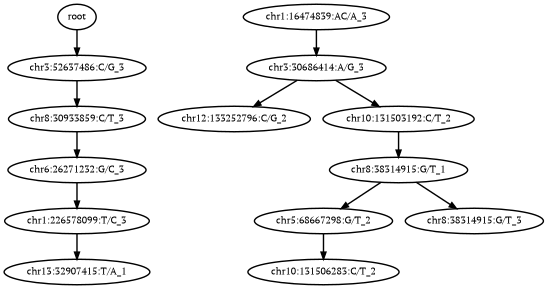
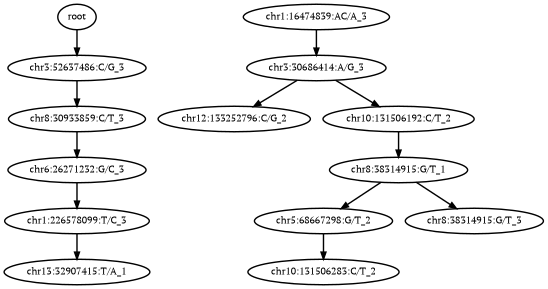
node "chr10:131503192:C/T_2": label "chr10:131503192:C/T_2" -> "chr10:131506192:C/T_2"
